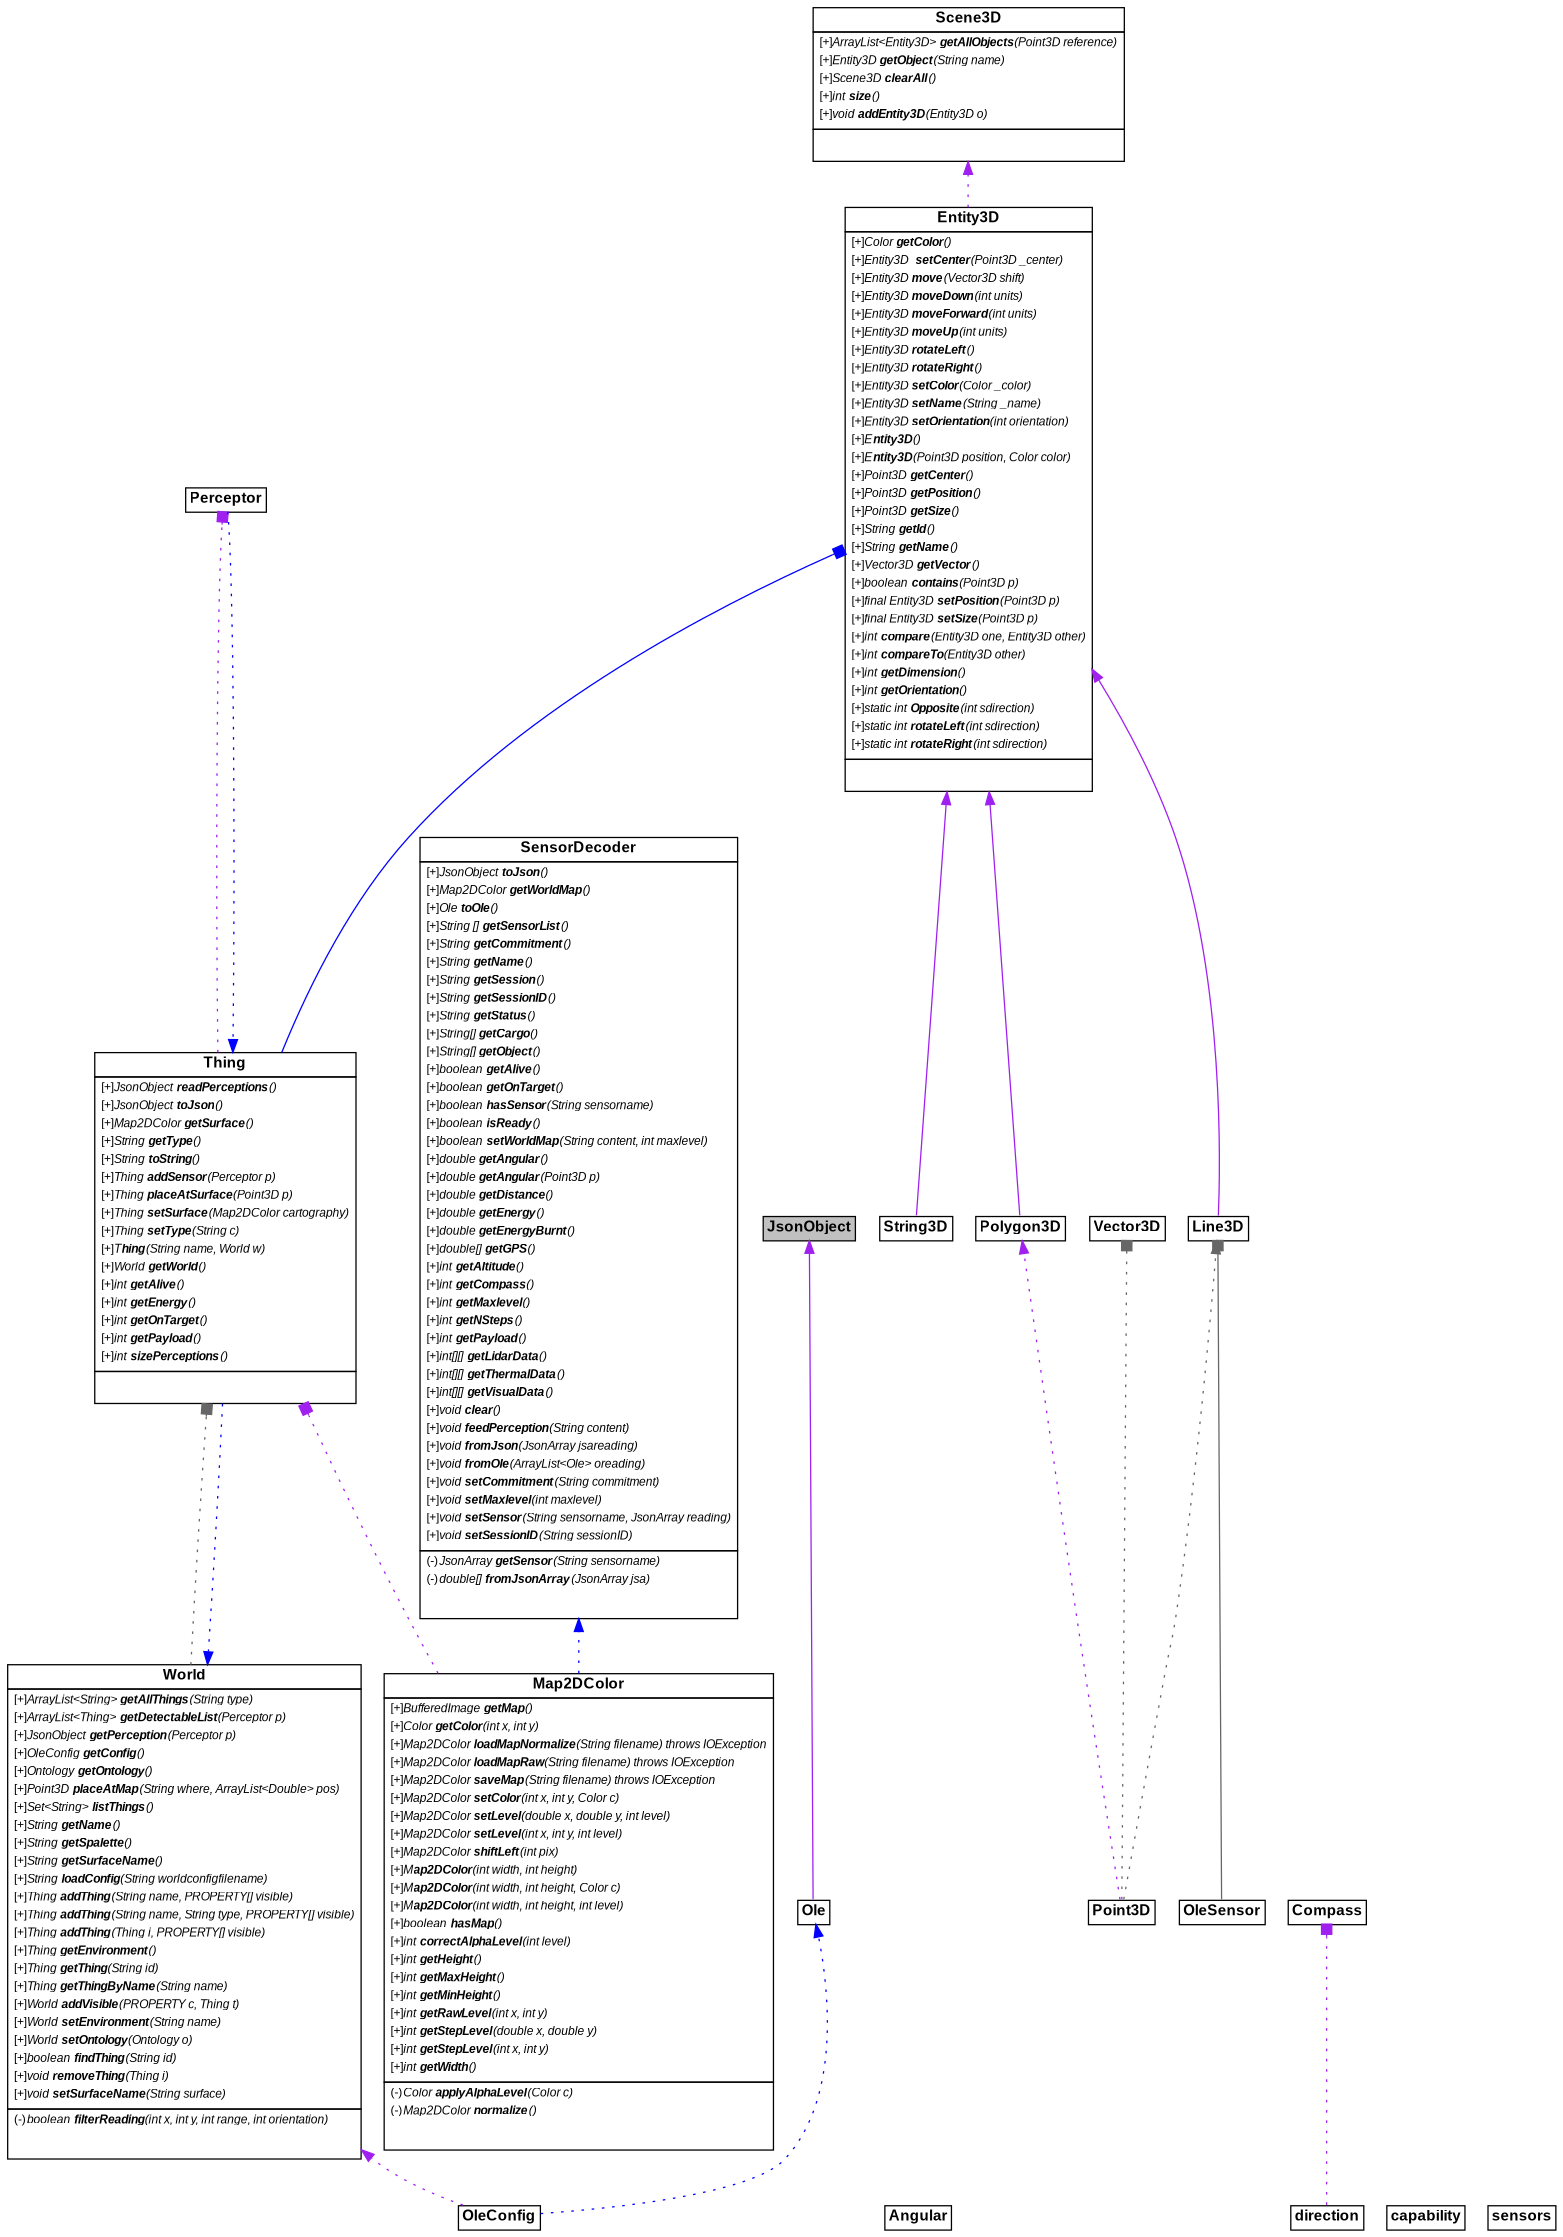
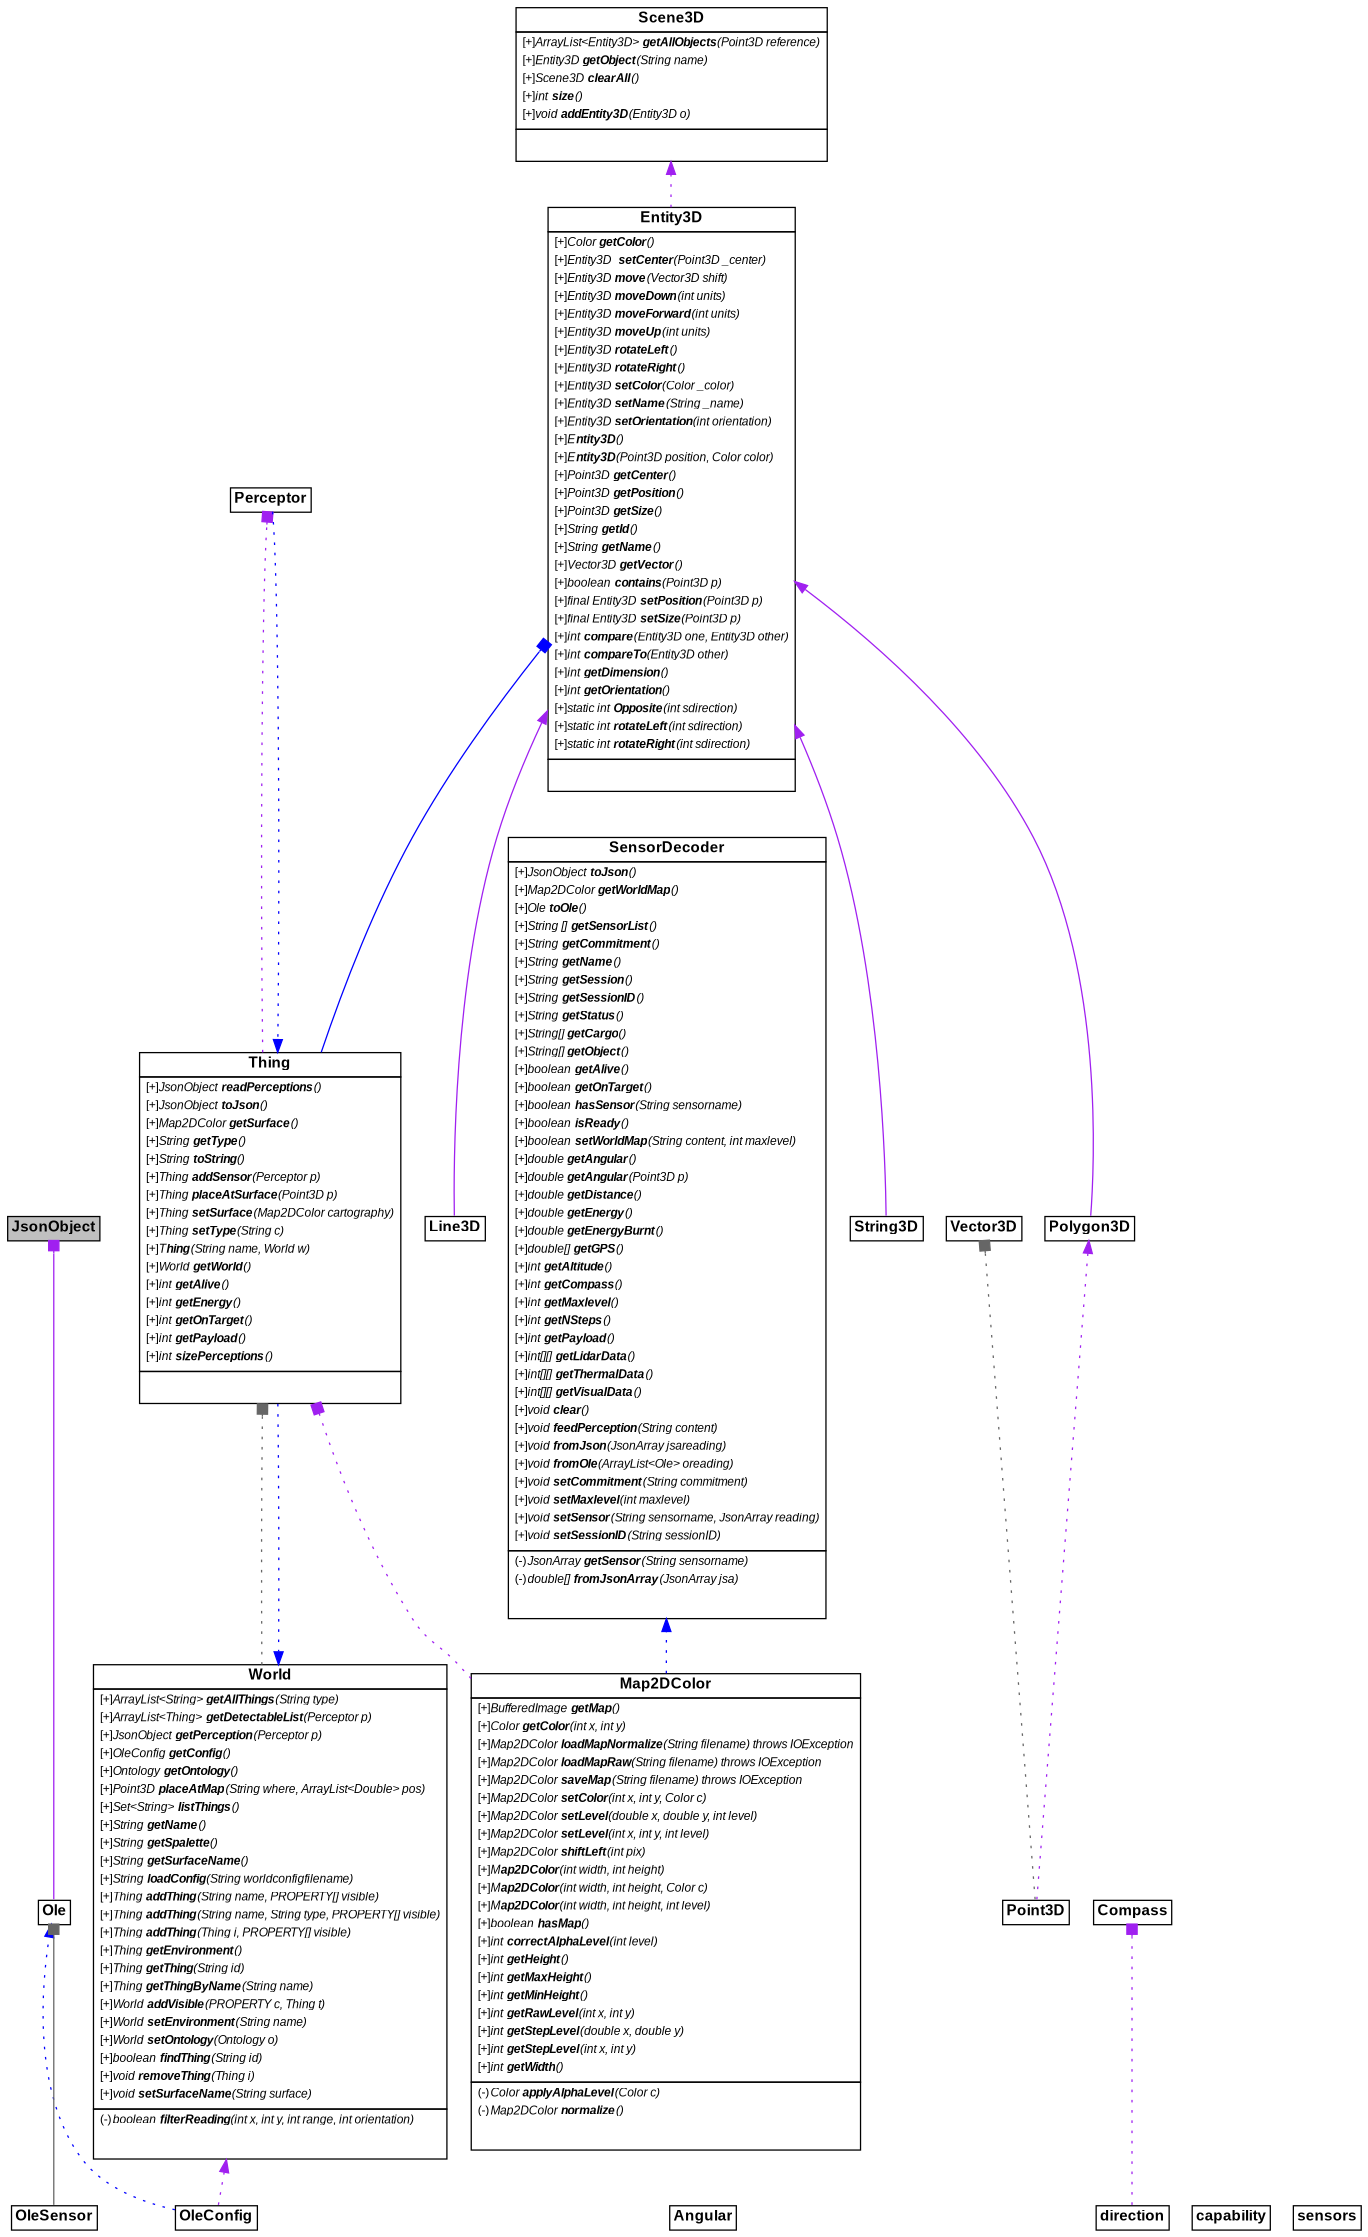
edge "Ole" -> "JsonObject": arrowhead normal -> box
edge "OleSensor" -> "Line3D": now "OleSensor" -> "Ole"
edge "Point3D" -> "Line3D": removed
